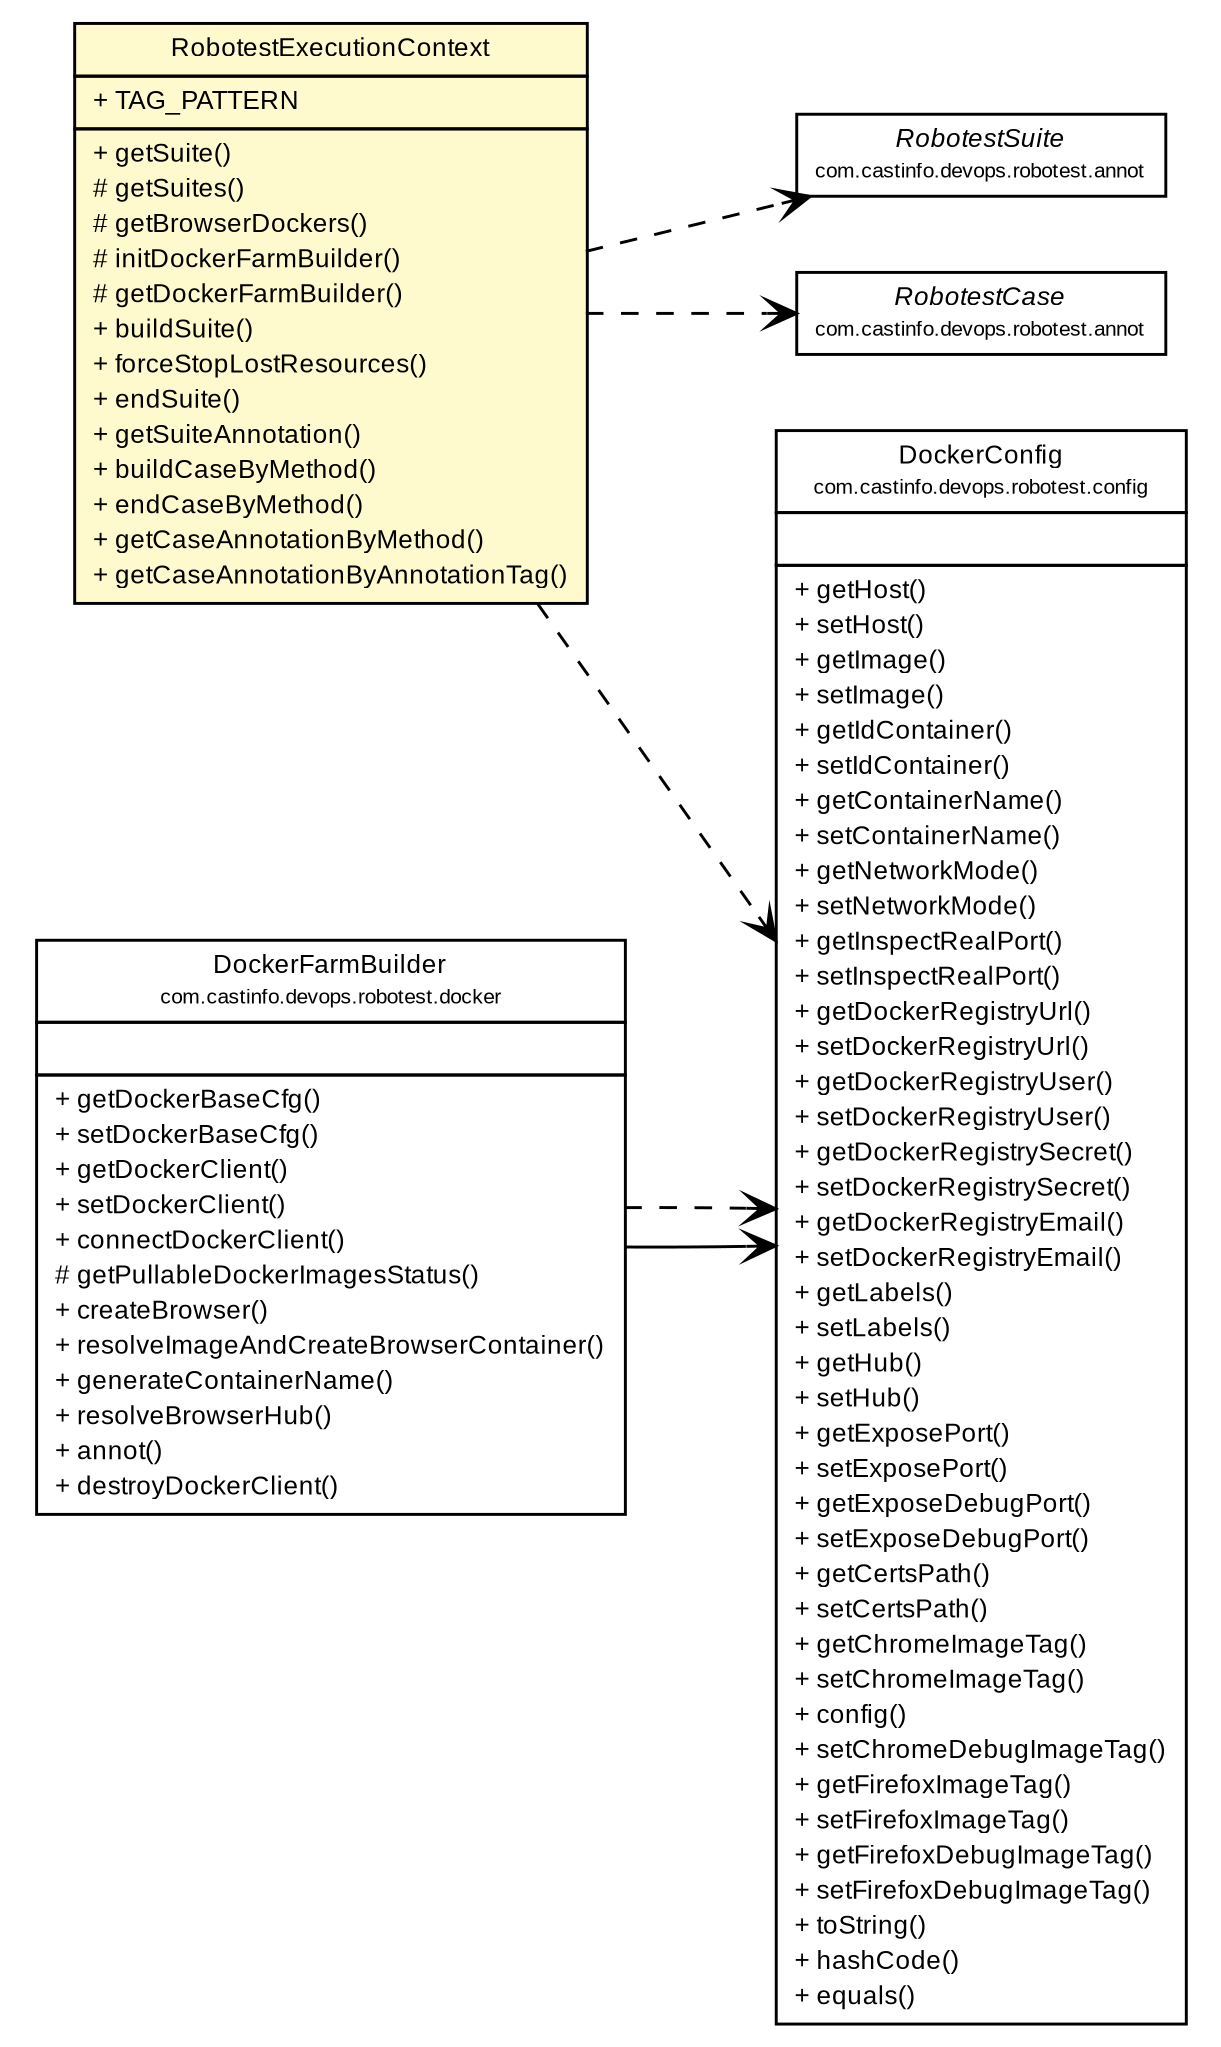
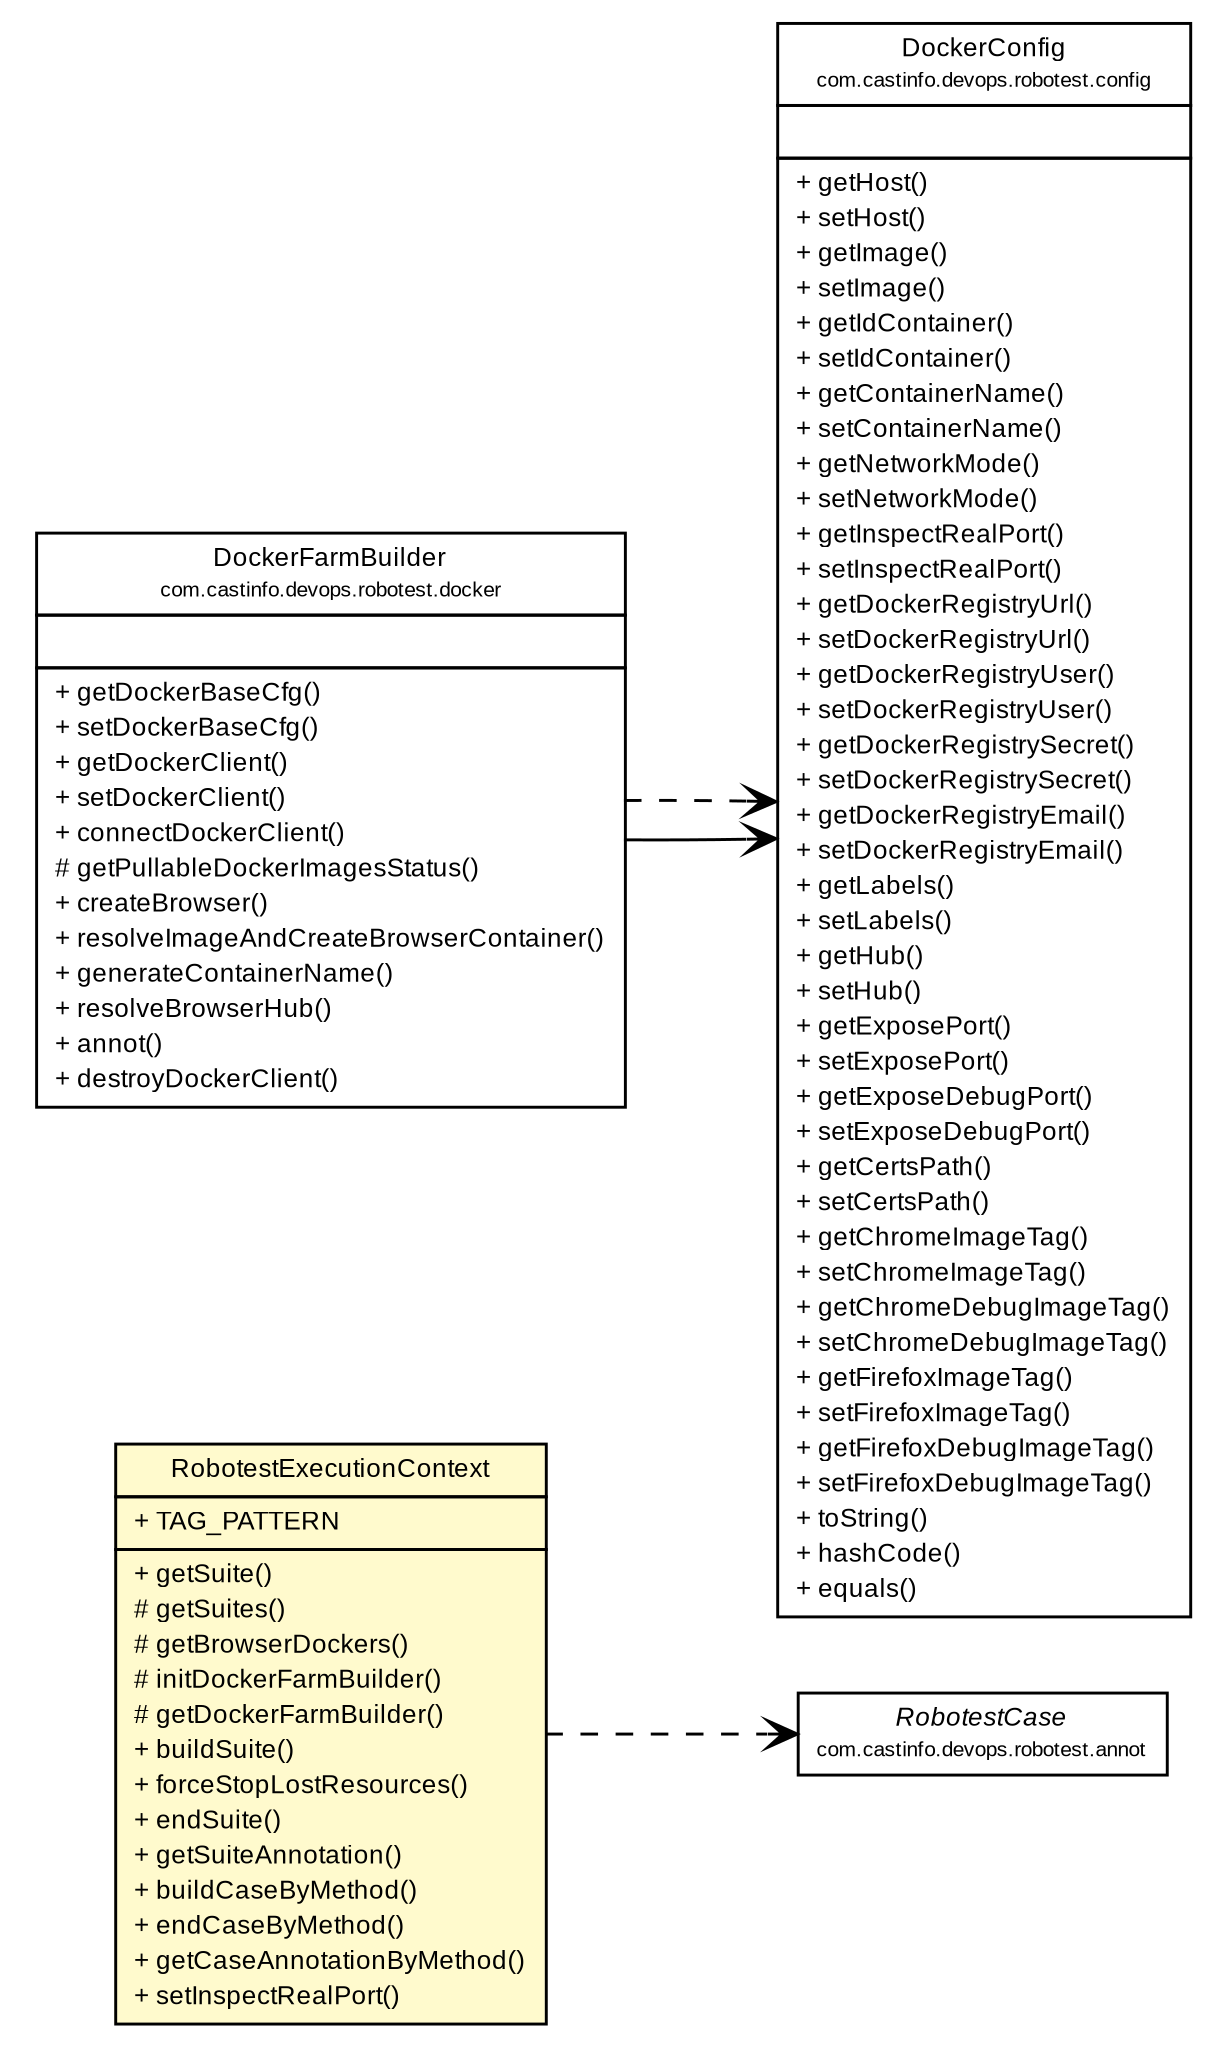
node "RobotestSuite": removed
node "RobotestExecutionContext": text "+ getCaseAnnotationByAnnotationTag()" -> "+ setInspectRealPort()"
edge "RobotestExecutionContext" -> "DockerConfig": removed
node "DockerConfig": text "+ config()" -> "+ getChromeDebugImageTag()"
